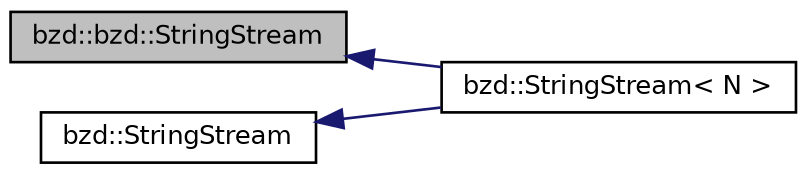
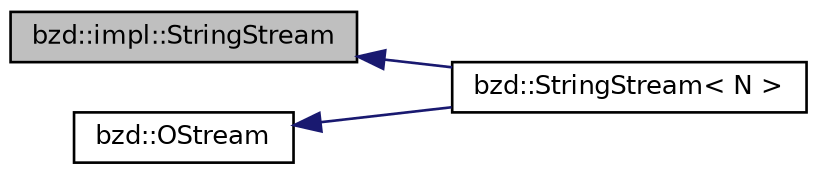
node "bzd::bzd::StringStream": label "bzd::bzd::StringStream" -> "bzd::impl::StringStream"
node "bzd::StringStream": label "bzd::StringStream" -> "bzd::OStream"
